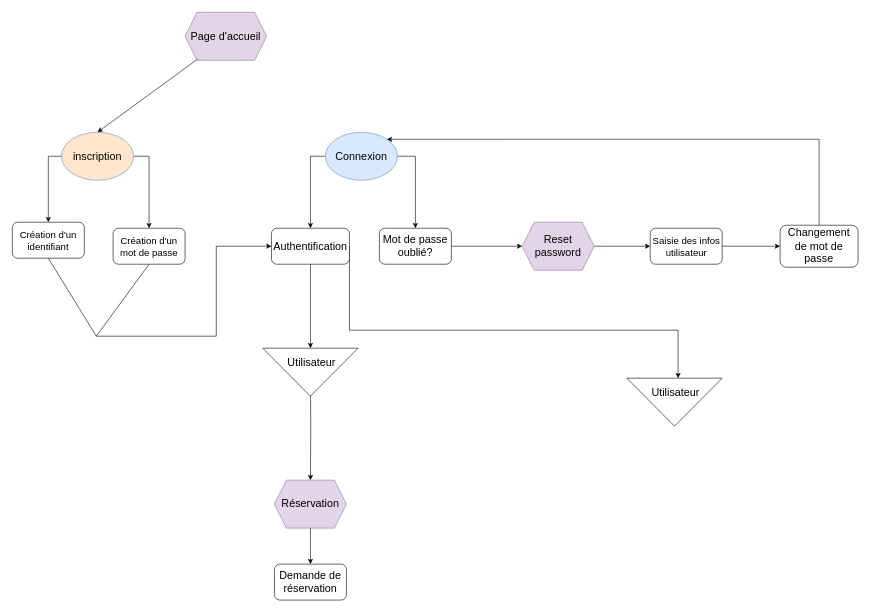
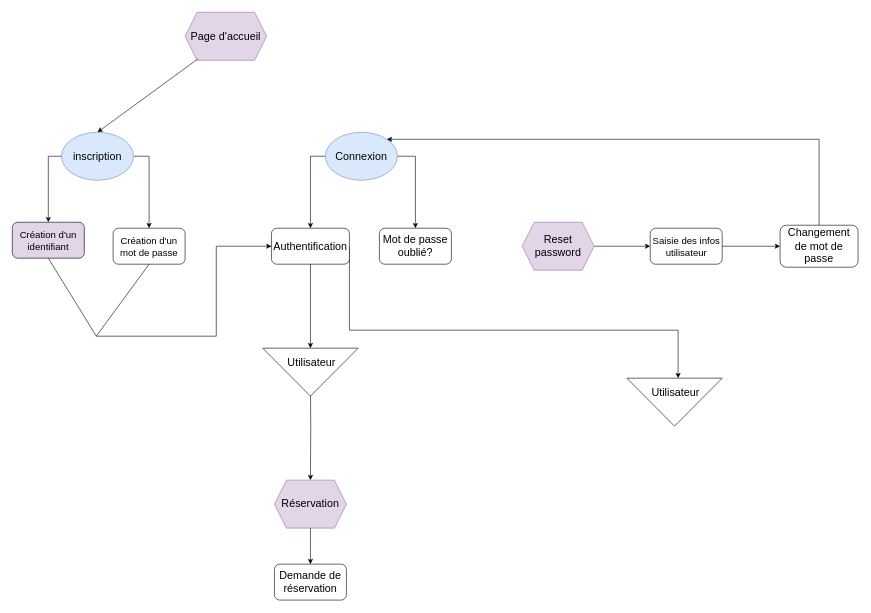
node "inscription": fillcolor #ffe6cc -> #dae8fc
node "Création d'un identifiant": fillcolor #ffffff -> #e1d5e7
edge "Mot de passe oublié?" -> "Reset password": removed
